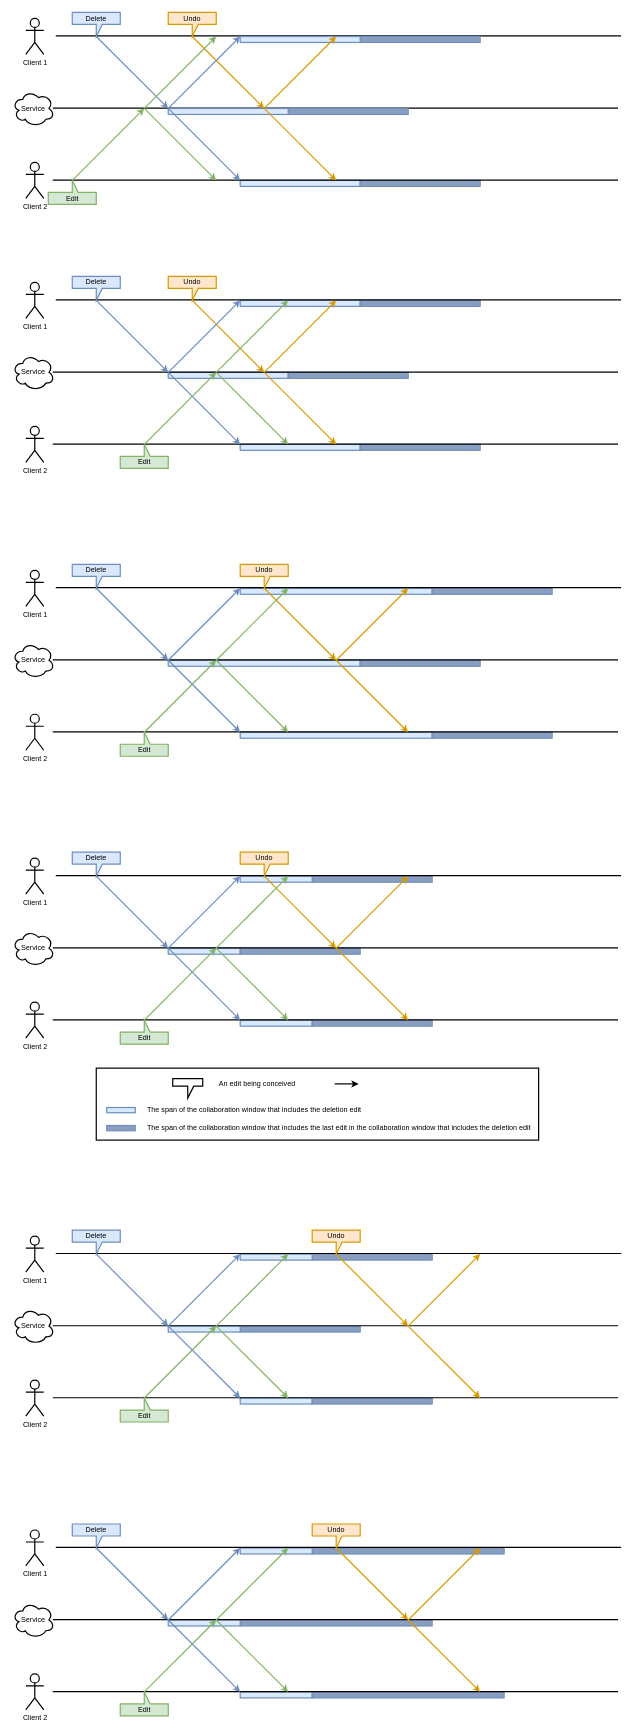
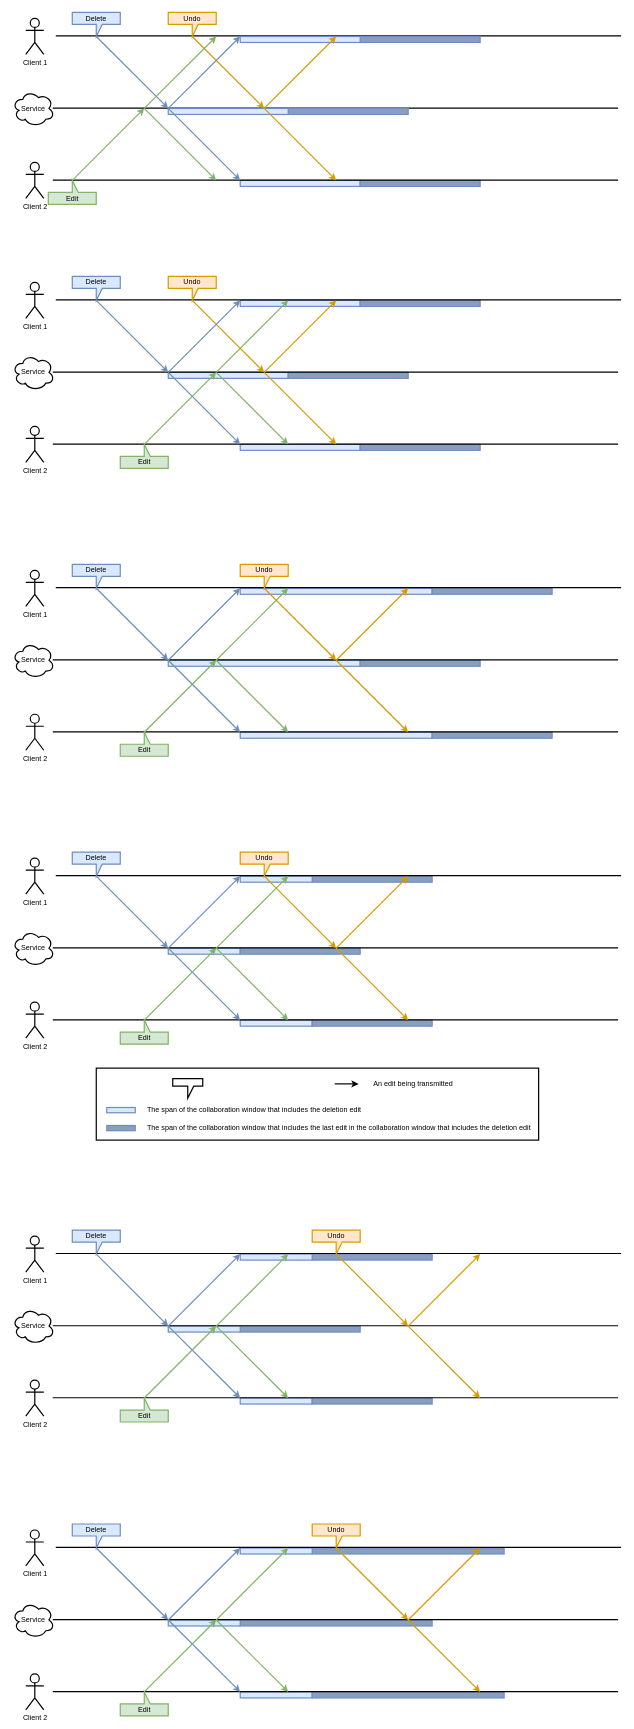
node "An edit being conceived": removed
node "An edit being transmitted": added
